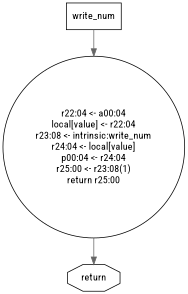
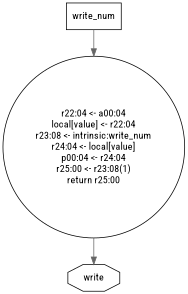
node "return": label "return" -> "write"
